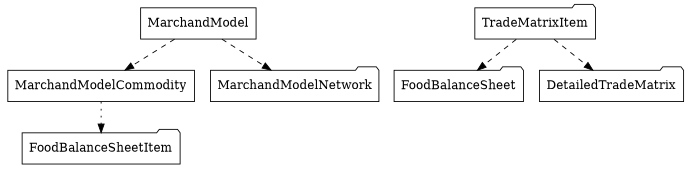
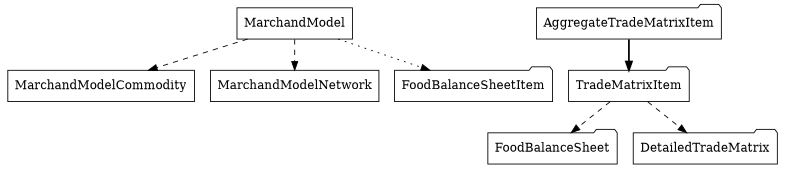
node "AggregateTradeMatrixItem": added
node "MarchandModelNetwork": shape folder -> box
edge "MarchandModelCommodity" -> "FoodBalanceSheetItem": now "MarchandModel" -> "FoodBalanceSheetItem"
